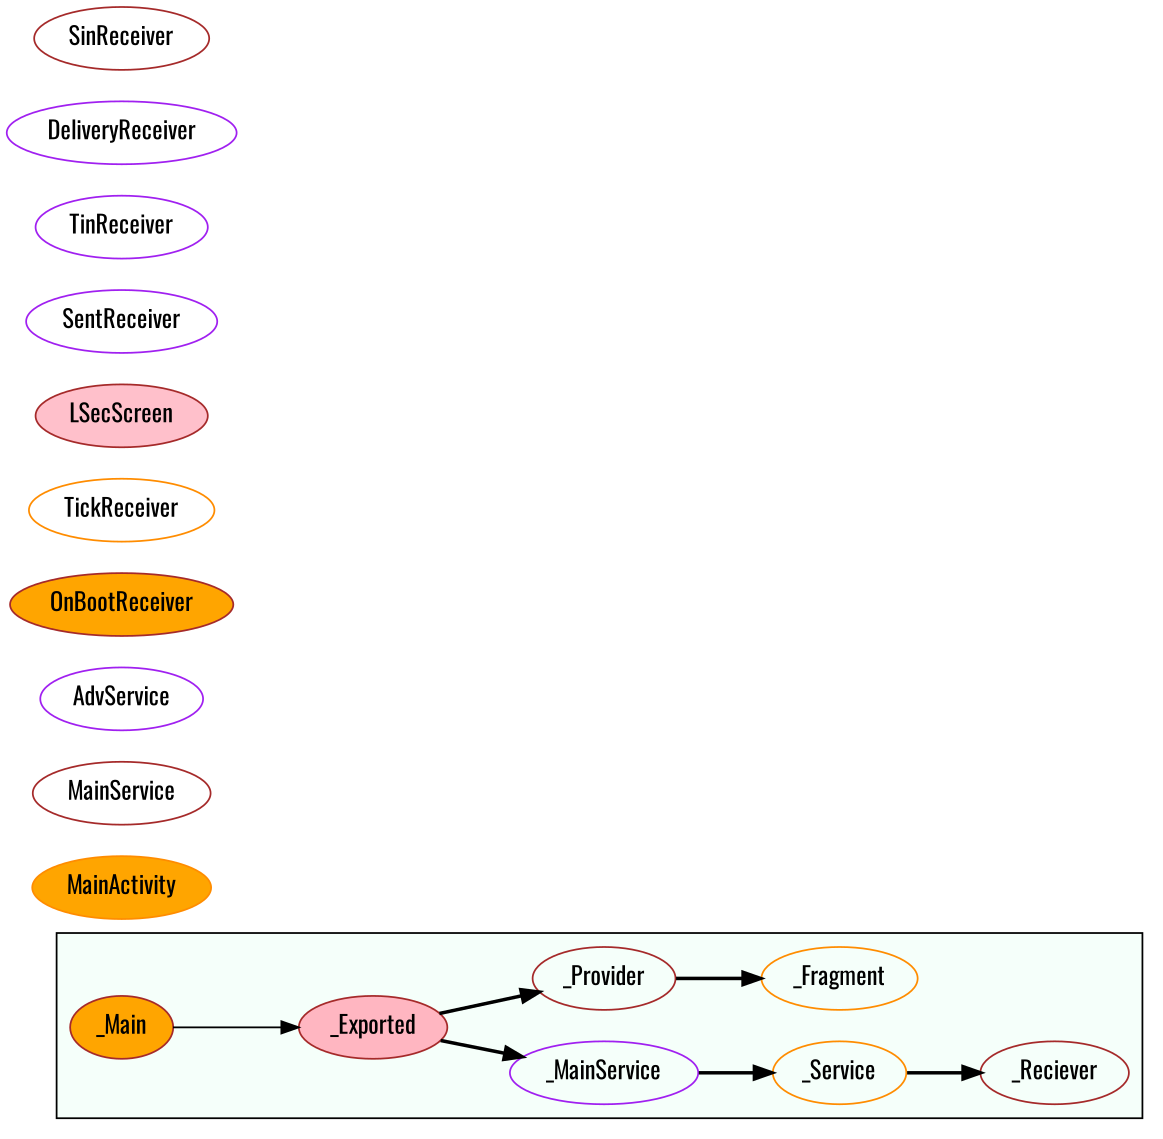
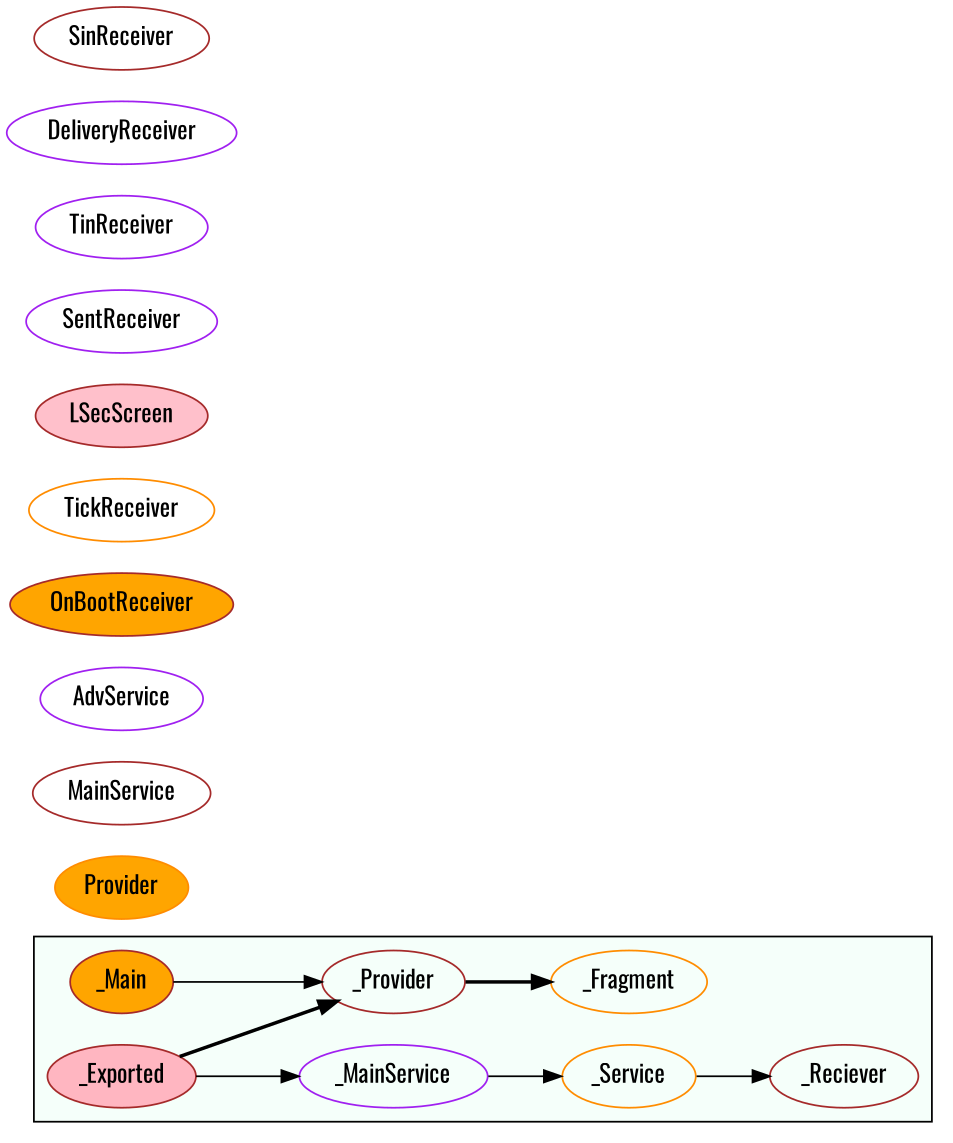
node "MainActivity": label "MainActivity" -> "Provider"
edge "_Main" -> "_Exported": now "_Main" -> "_Provider"
edge "_Exported" -> "_MainService": style bold -> solid
edge "_MainService" -> "_Service": style bold -> solid
edge "_Service" -> "_Reciever": style bold -> solid
